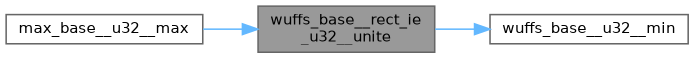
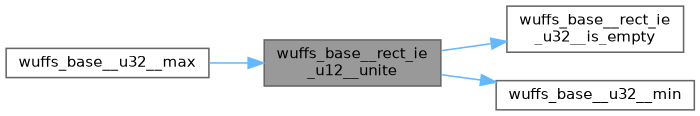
node "max_base__u32__max": label "max_base__u32__max" -> "wuffs_base__u32__max"
node "wuffs_base__rect_ie _u32__unite": label "wuffs_base__rect_ie _u32__unite" -> "wuffs_base__rect_ie _u12__unite"
node "wuffs_base__rect_ie _u32__is_empty": added
